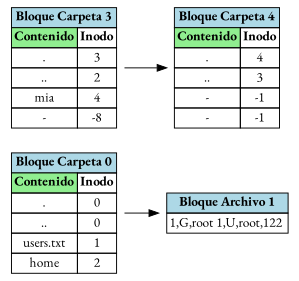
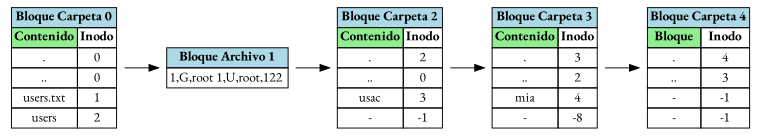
node "Bloque Carpeta 4": text "Contenido" -> "Bloque"
node "Bloque Carpeta 2": added
node "Bloque Carpeta 0": text "home" -> "users"
